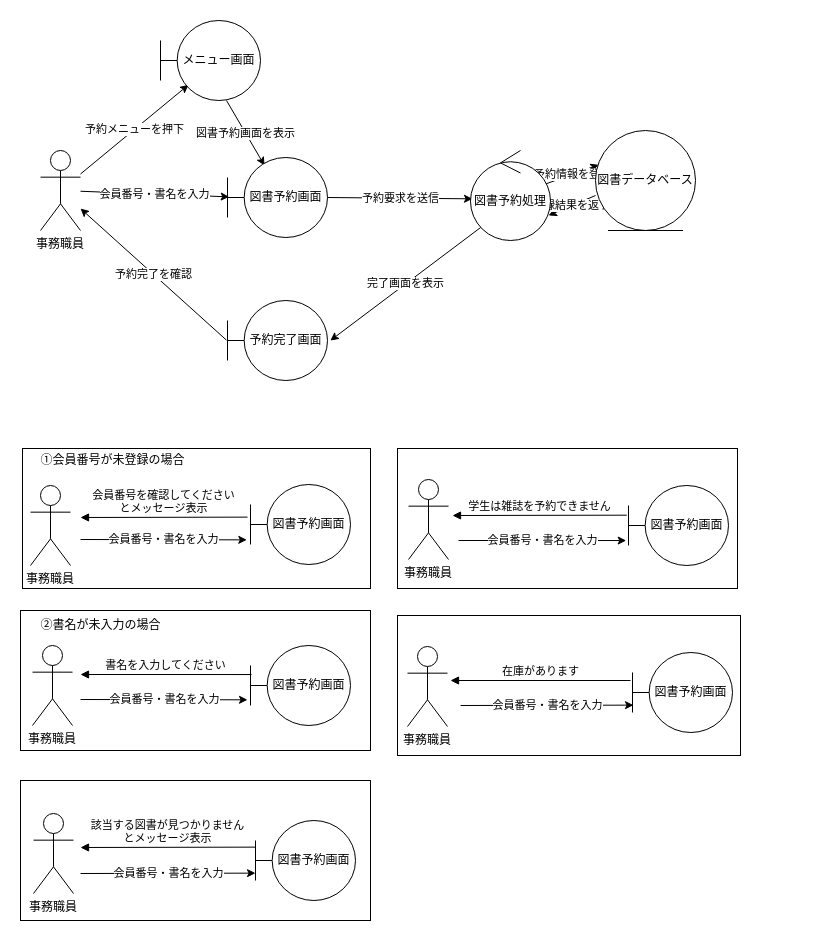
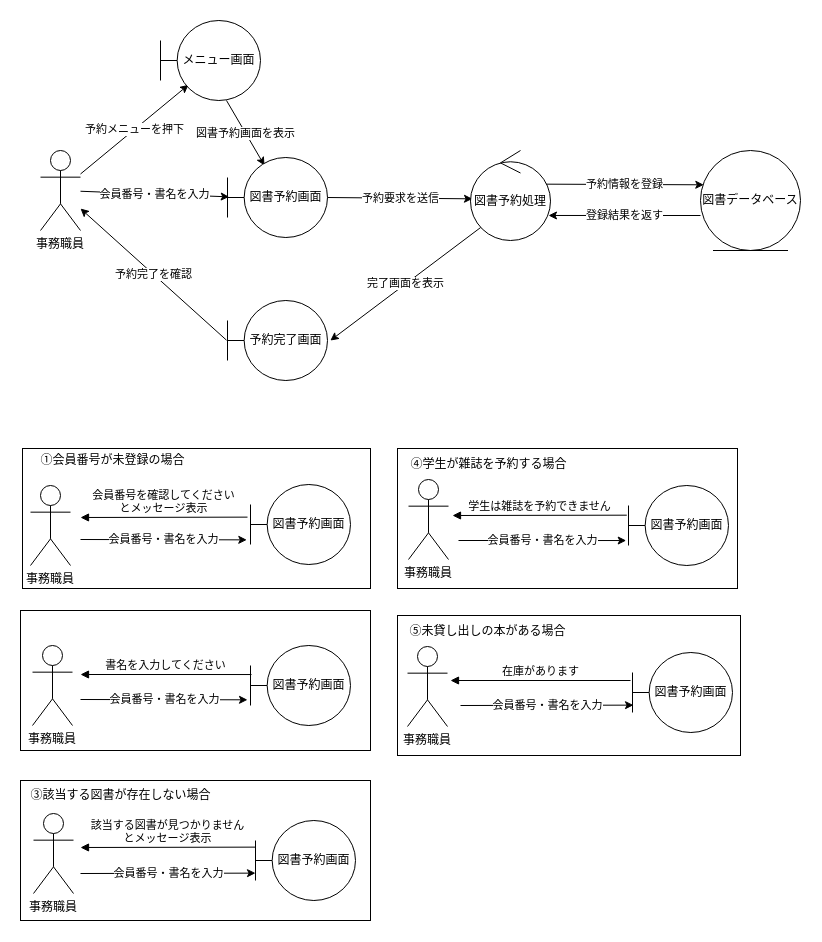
node "図書データベース": moved (646, 181) -> (751, 201)
node "④学生が雑誌を予約する場合": added
node "②書名が未入力の場合": removed
node "⑤未貸し出しの本がある場合": added
node "③該当する図書が存在しない場合": added
